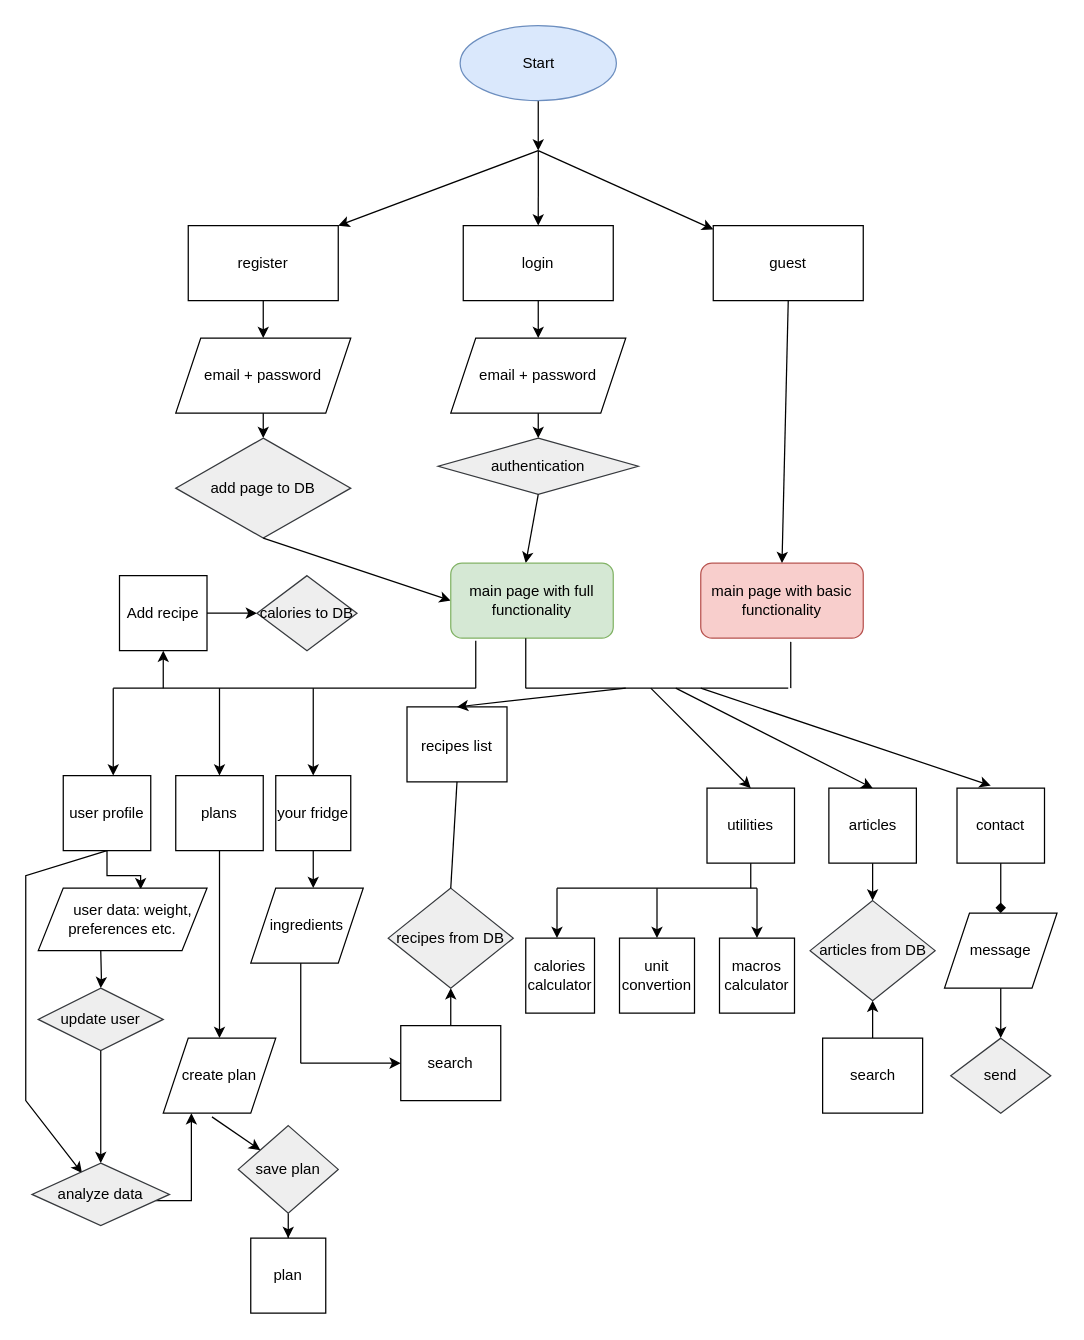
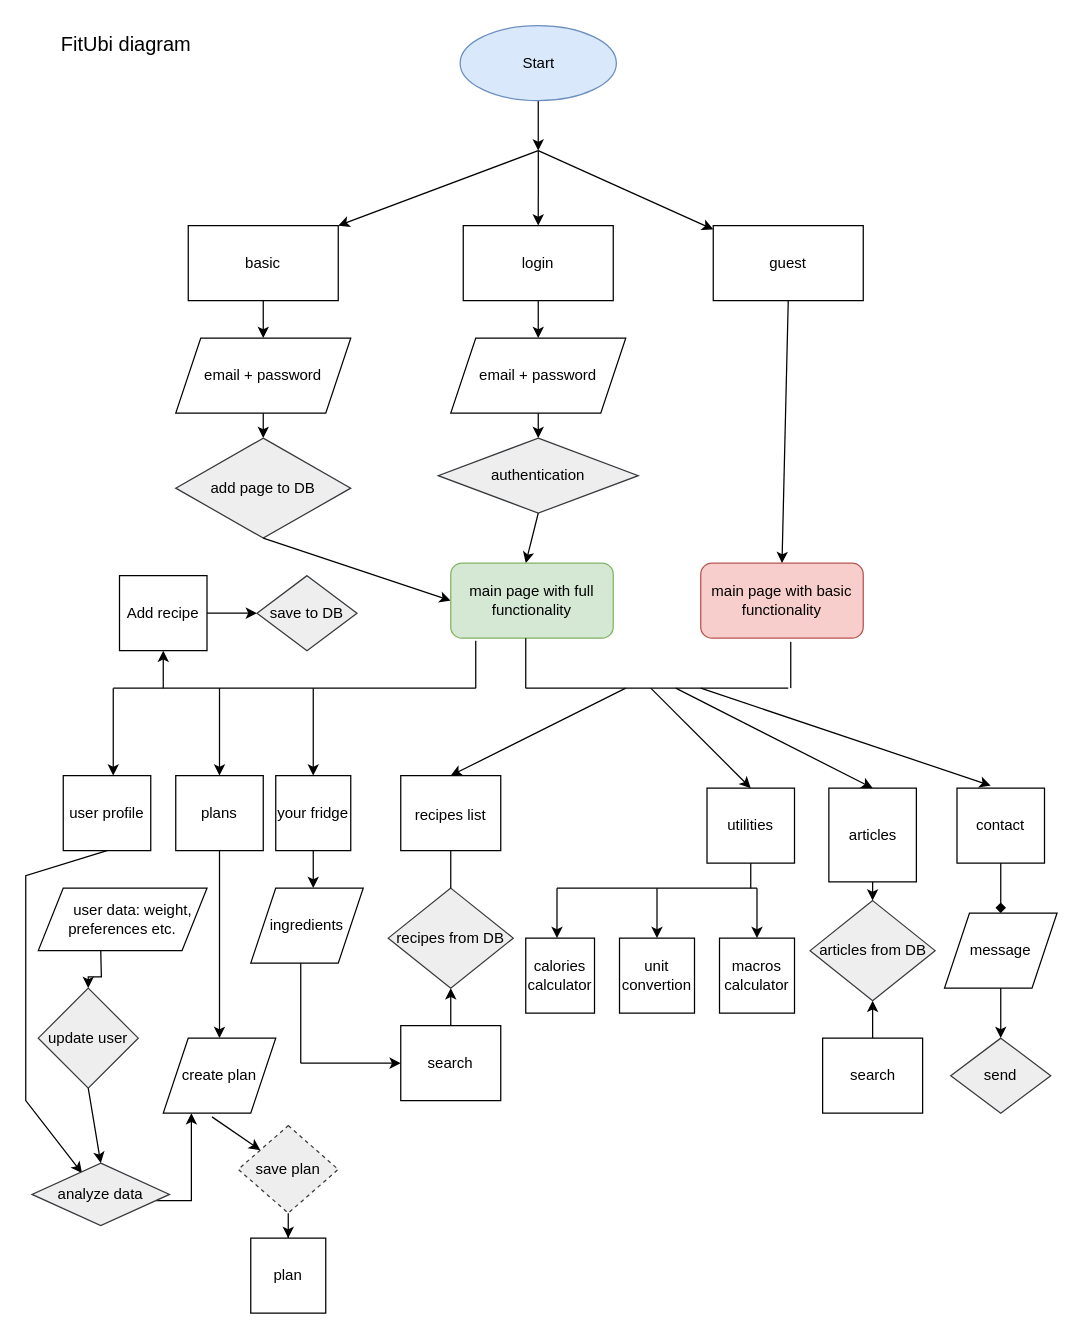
node "FitUbi diagram": added
node "register": label "register" -> "basic"
node "authentication": size 200x56 -> 200x75
node "calories to DB": label "calories to DB" -> "save to DB"
node "recipes list": moved (457, 744) -> (451, 813)
node "articles": size 88x75 -> 88x94
edge "user profile" -> "user data: weight, preferences etc.": removed
node "update user": size 125x63 -> 100x100
node "save plan": style solid -> dashed
